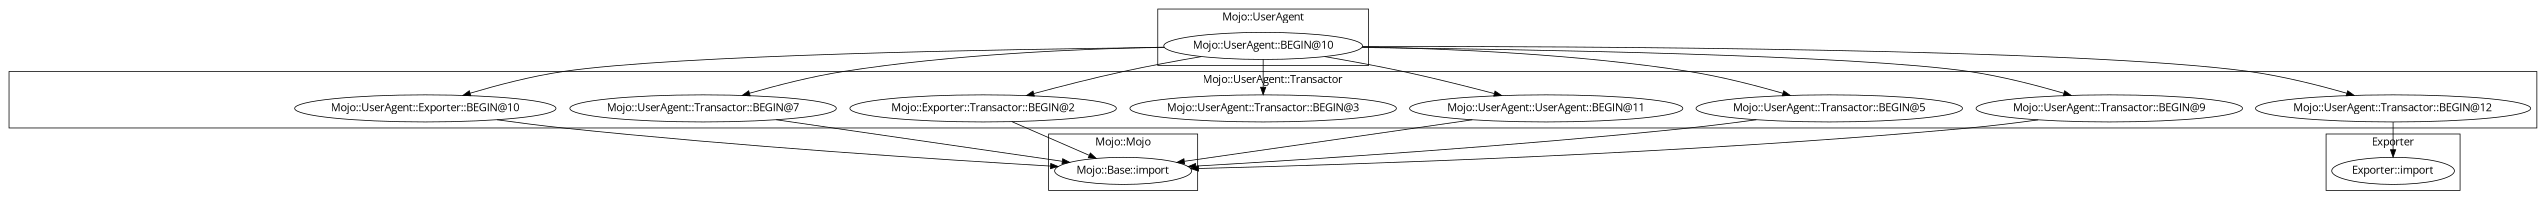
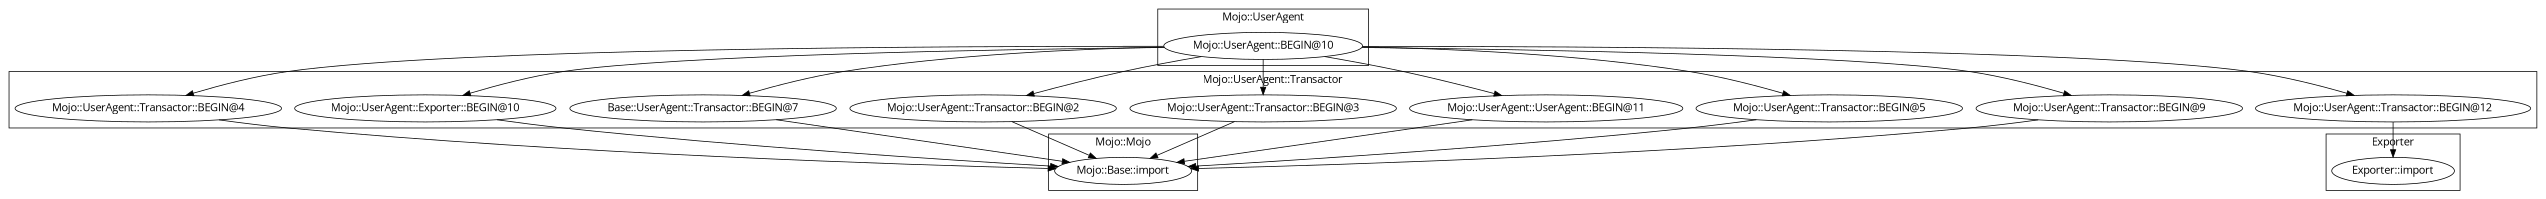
node "Mojo::UserAgent::Transactor::BEGIN@4": added
node "Mojo::UserAgent::Transactor::BEGIN@7": label "Mojo::UserAgent::Transactor::BEGIN@7" -> "Base::UserAgent::Transactor::BEGIN@7"
node "Mojo::Exporter::Transactor::BEGIN@2": label "Mojo::Exporter::Transactor::BEGIN@2" -> "Mojo::UserAgent::Transactor::BEGIN@2"
edge "Mojo::UserAgent::Transactor::BEGIN@3" -> "Mojo::Base::import": added
